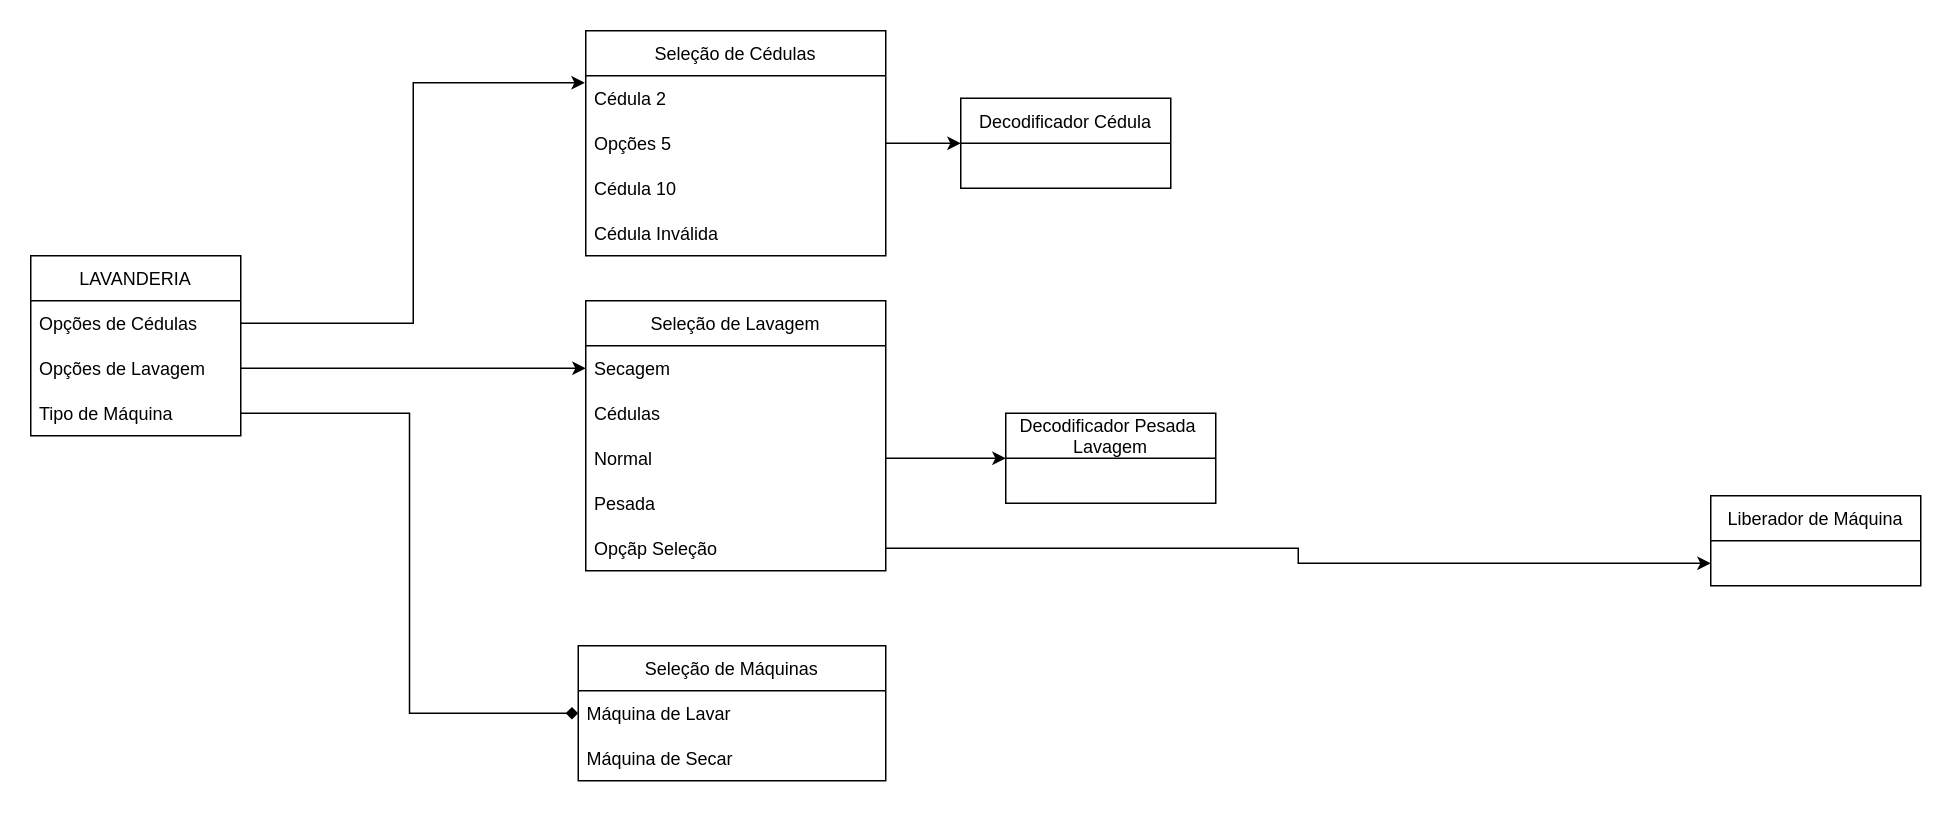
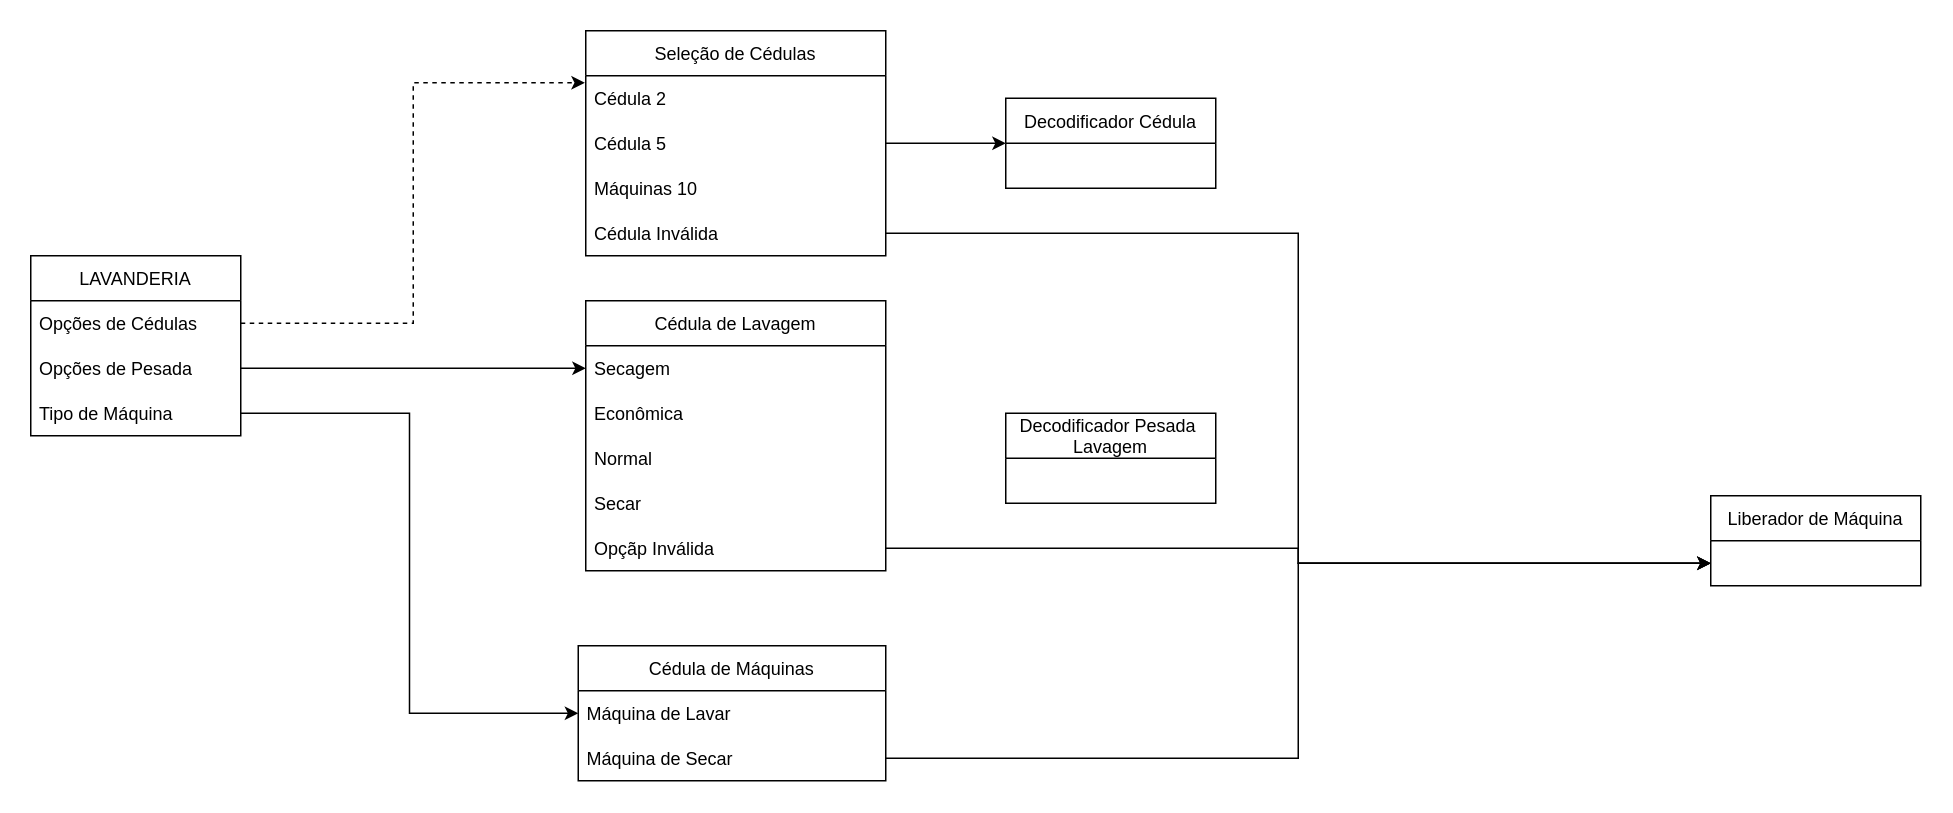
node "Decodificador Cédula": moved (1066, 143) -> (1111, 143)
node "Opções 5": label "Opções 5" -> "Cédula 5"
node "Cédula 10": label "Cédula 10" -> "Máquinas 10"
edge "Opções de Cédulas" -> "Cédula 2": style solid -> dashed
edge "Cédula Inválida" -> "Liberador de Máquina": added
node "Seleção de Lavagem": label "Seleção de Lavagem" -> "Cédula de Lavagem"
node "Opções de Lavagem": label "Opções de Lavagem" -> "Opções de Pesada"
node "Cédulas": label "Cédulas" -> "Econômica"
edge "Normal" -> "Decodificador Pesada Lavagem": removed
node "Pesada": label "Pesada" -> "Secar"
node "Opçãp Seleção": label "Opçãp Seleção" -> "Opçãp Inválida"
node "Seleção de Máquinas": label "Seleção de Máquinas" -> "Cédula de Máquinas"
edge "Tipo de Máquina" -> "Máquina de Lavar": arrowhead diamond -> classic
edge "Máquina de Secar" -> "Liberador de Máquina": added
